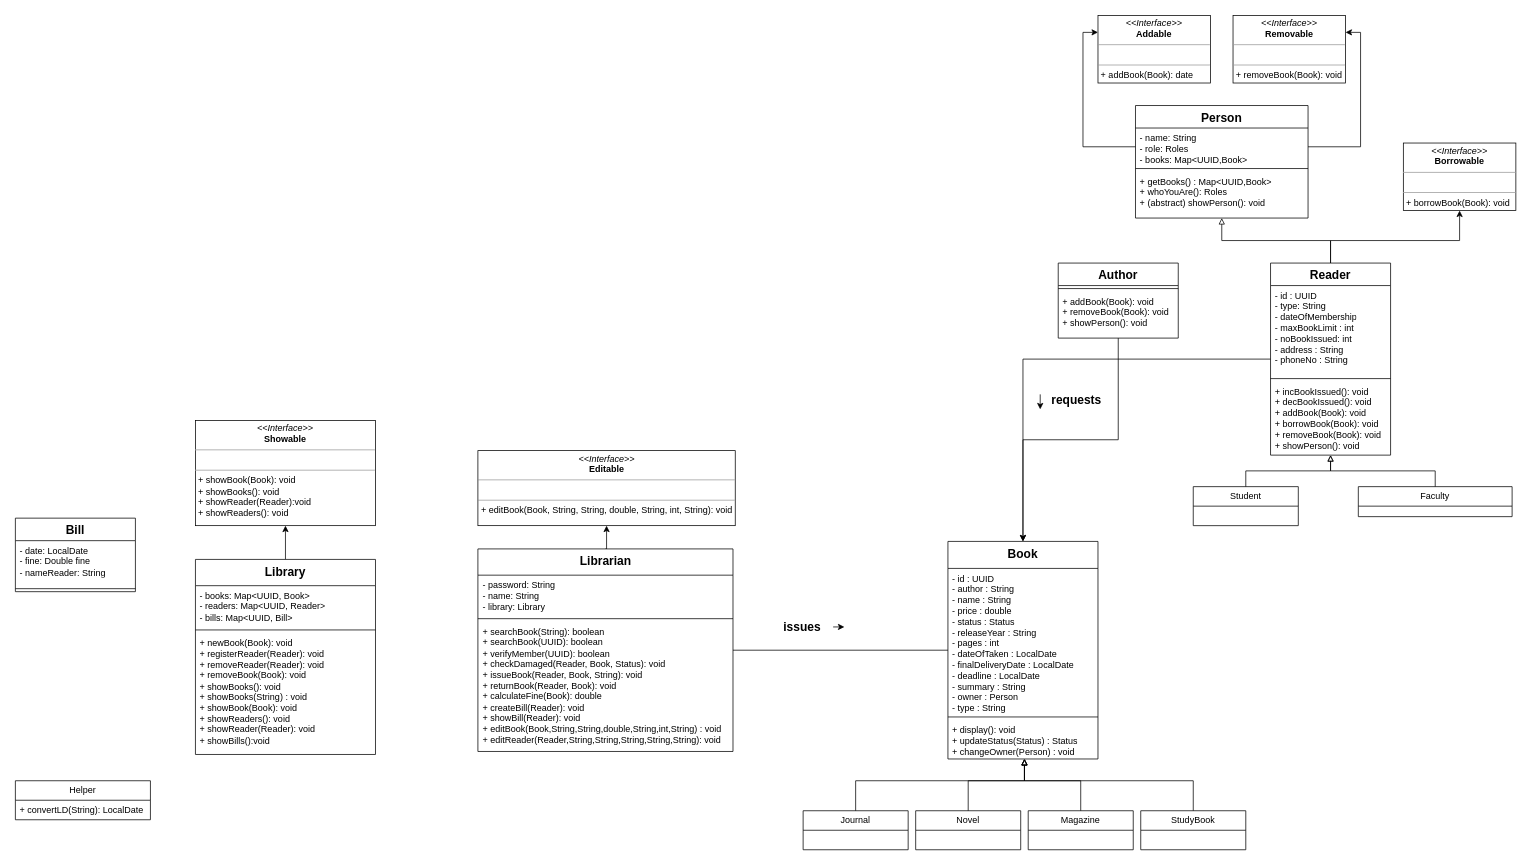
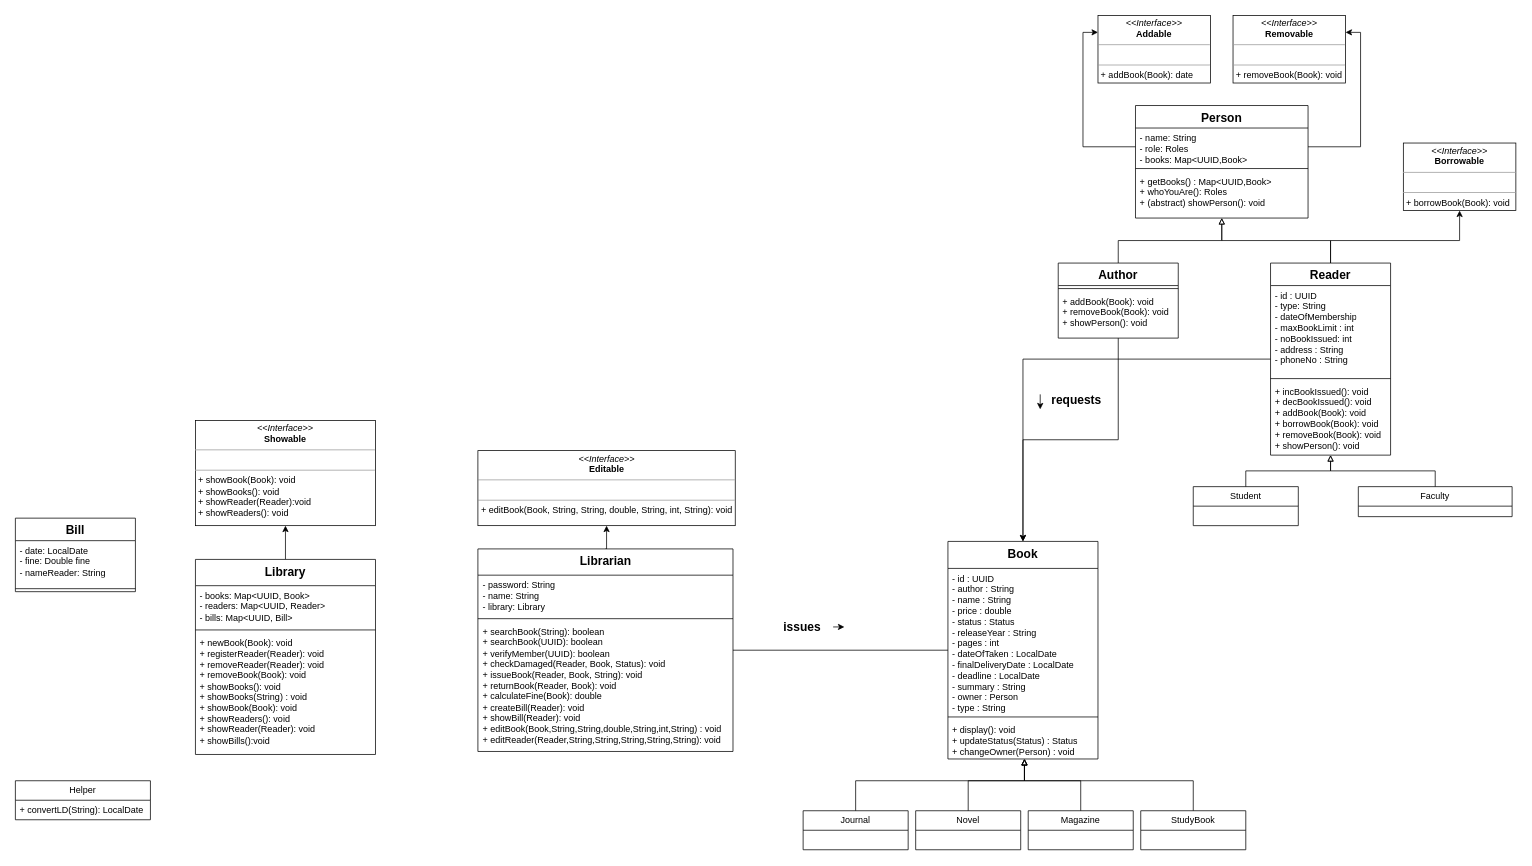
edge "Author" -> "Person": added
